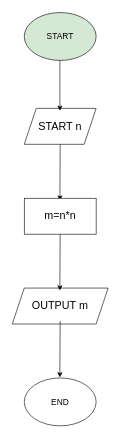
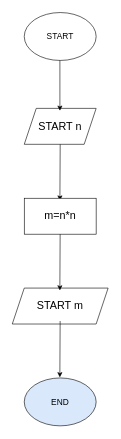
node "START": fillcolor #d5e8d4 -> #ffffff
node "OUTPUT m": label "OUTPUT m" -> "START m"
node "END": fillcolor #ffffff -> #dae8fc
